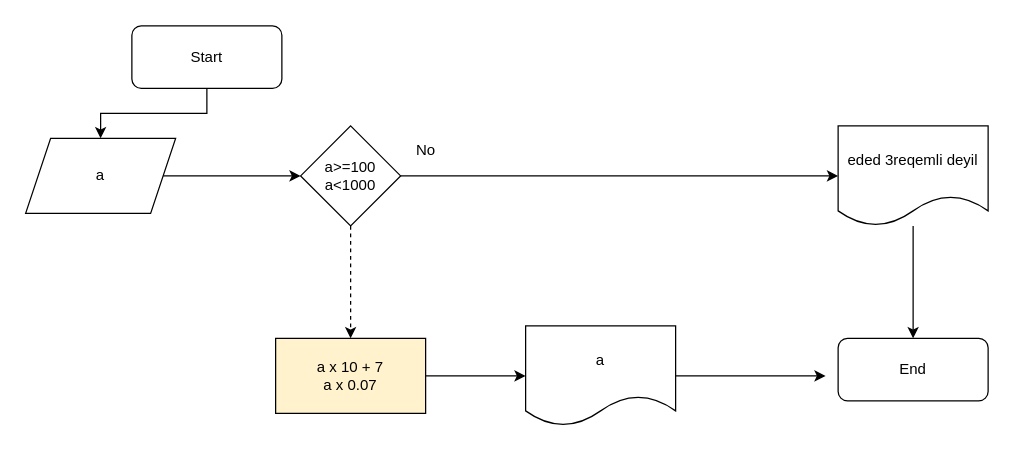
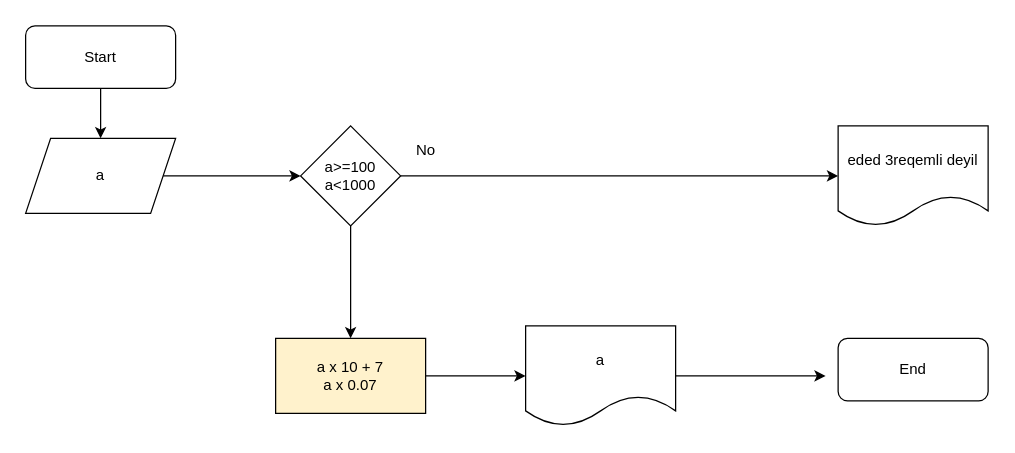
node "Start": moved (207, 57) -> (101, 57)
edge "eded 3reqemli deyil" -> "End": removed
edge "a>=100 a<1000" -> "a x 10 + 7 a x 0.07": style dashed -> solid
